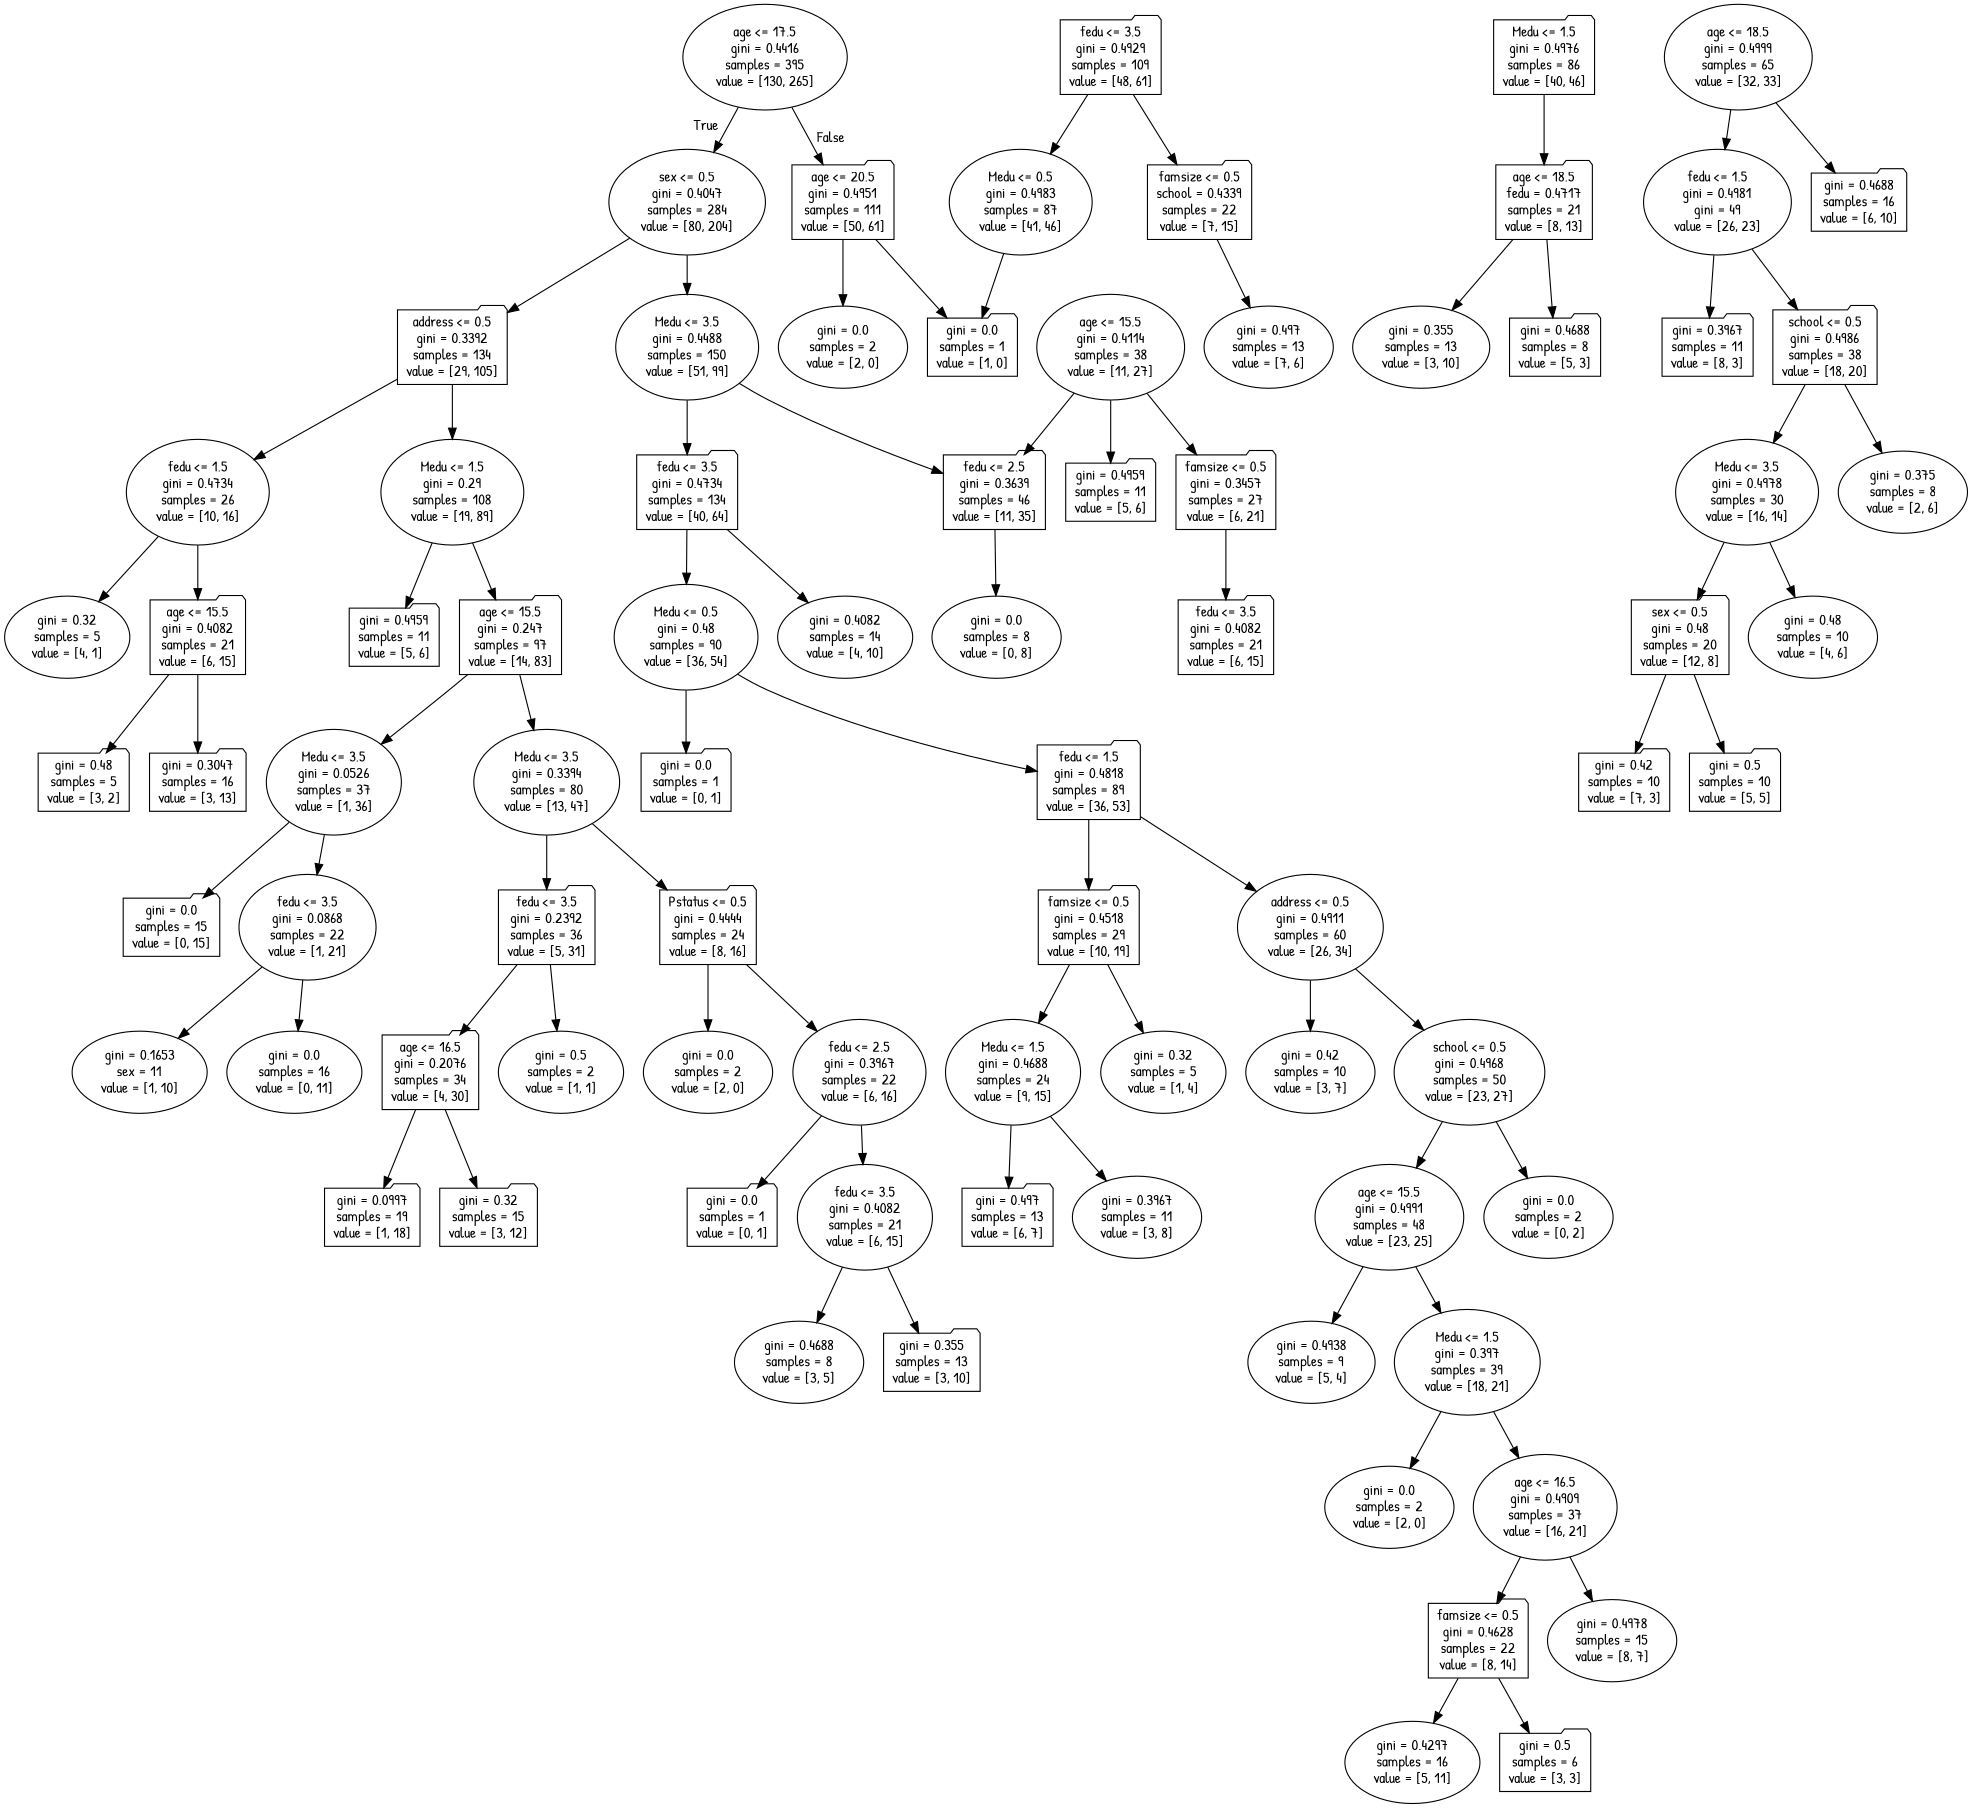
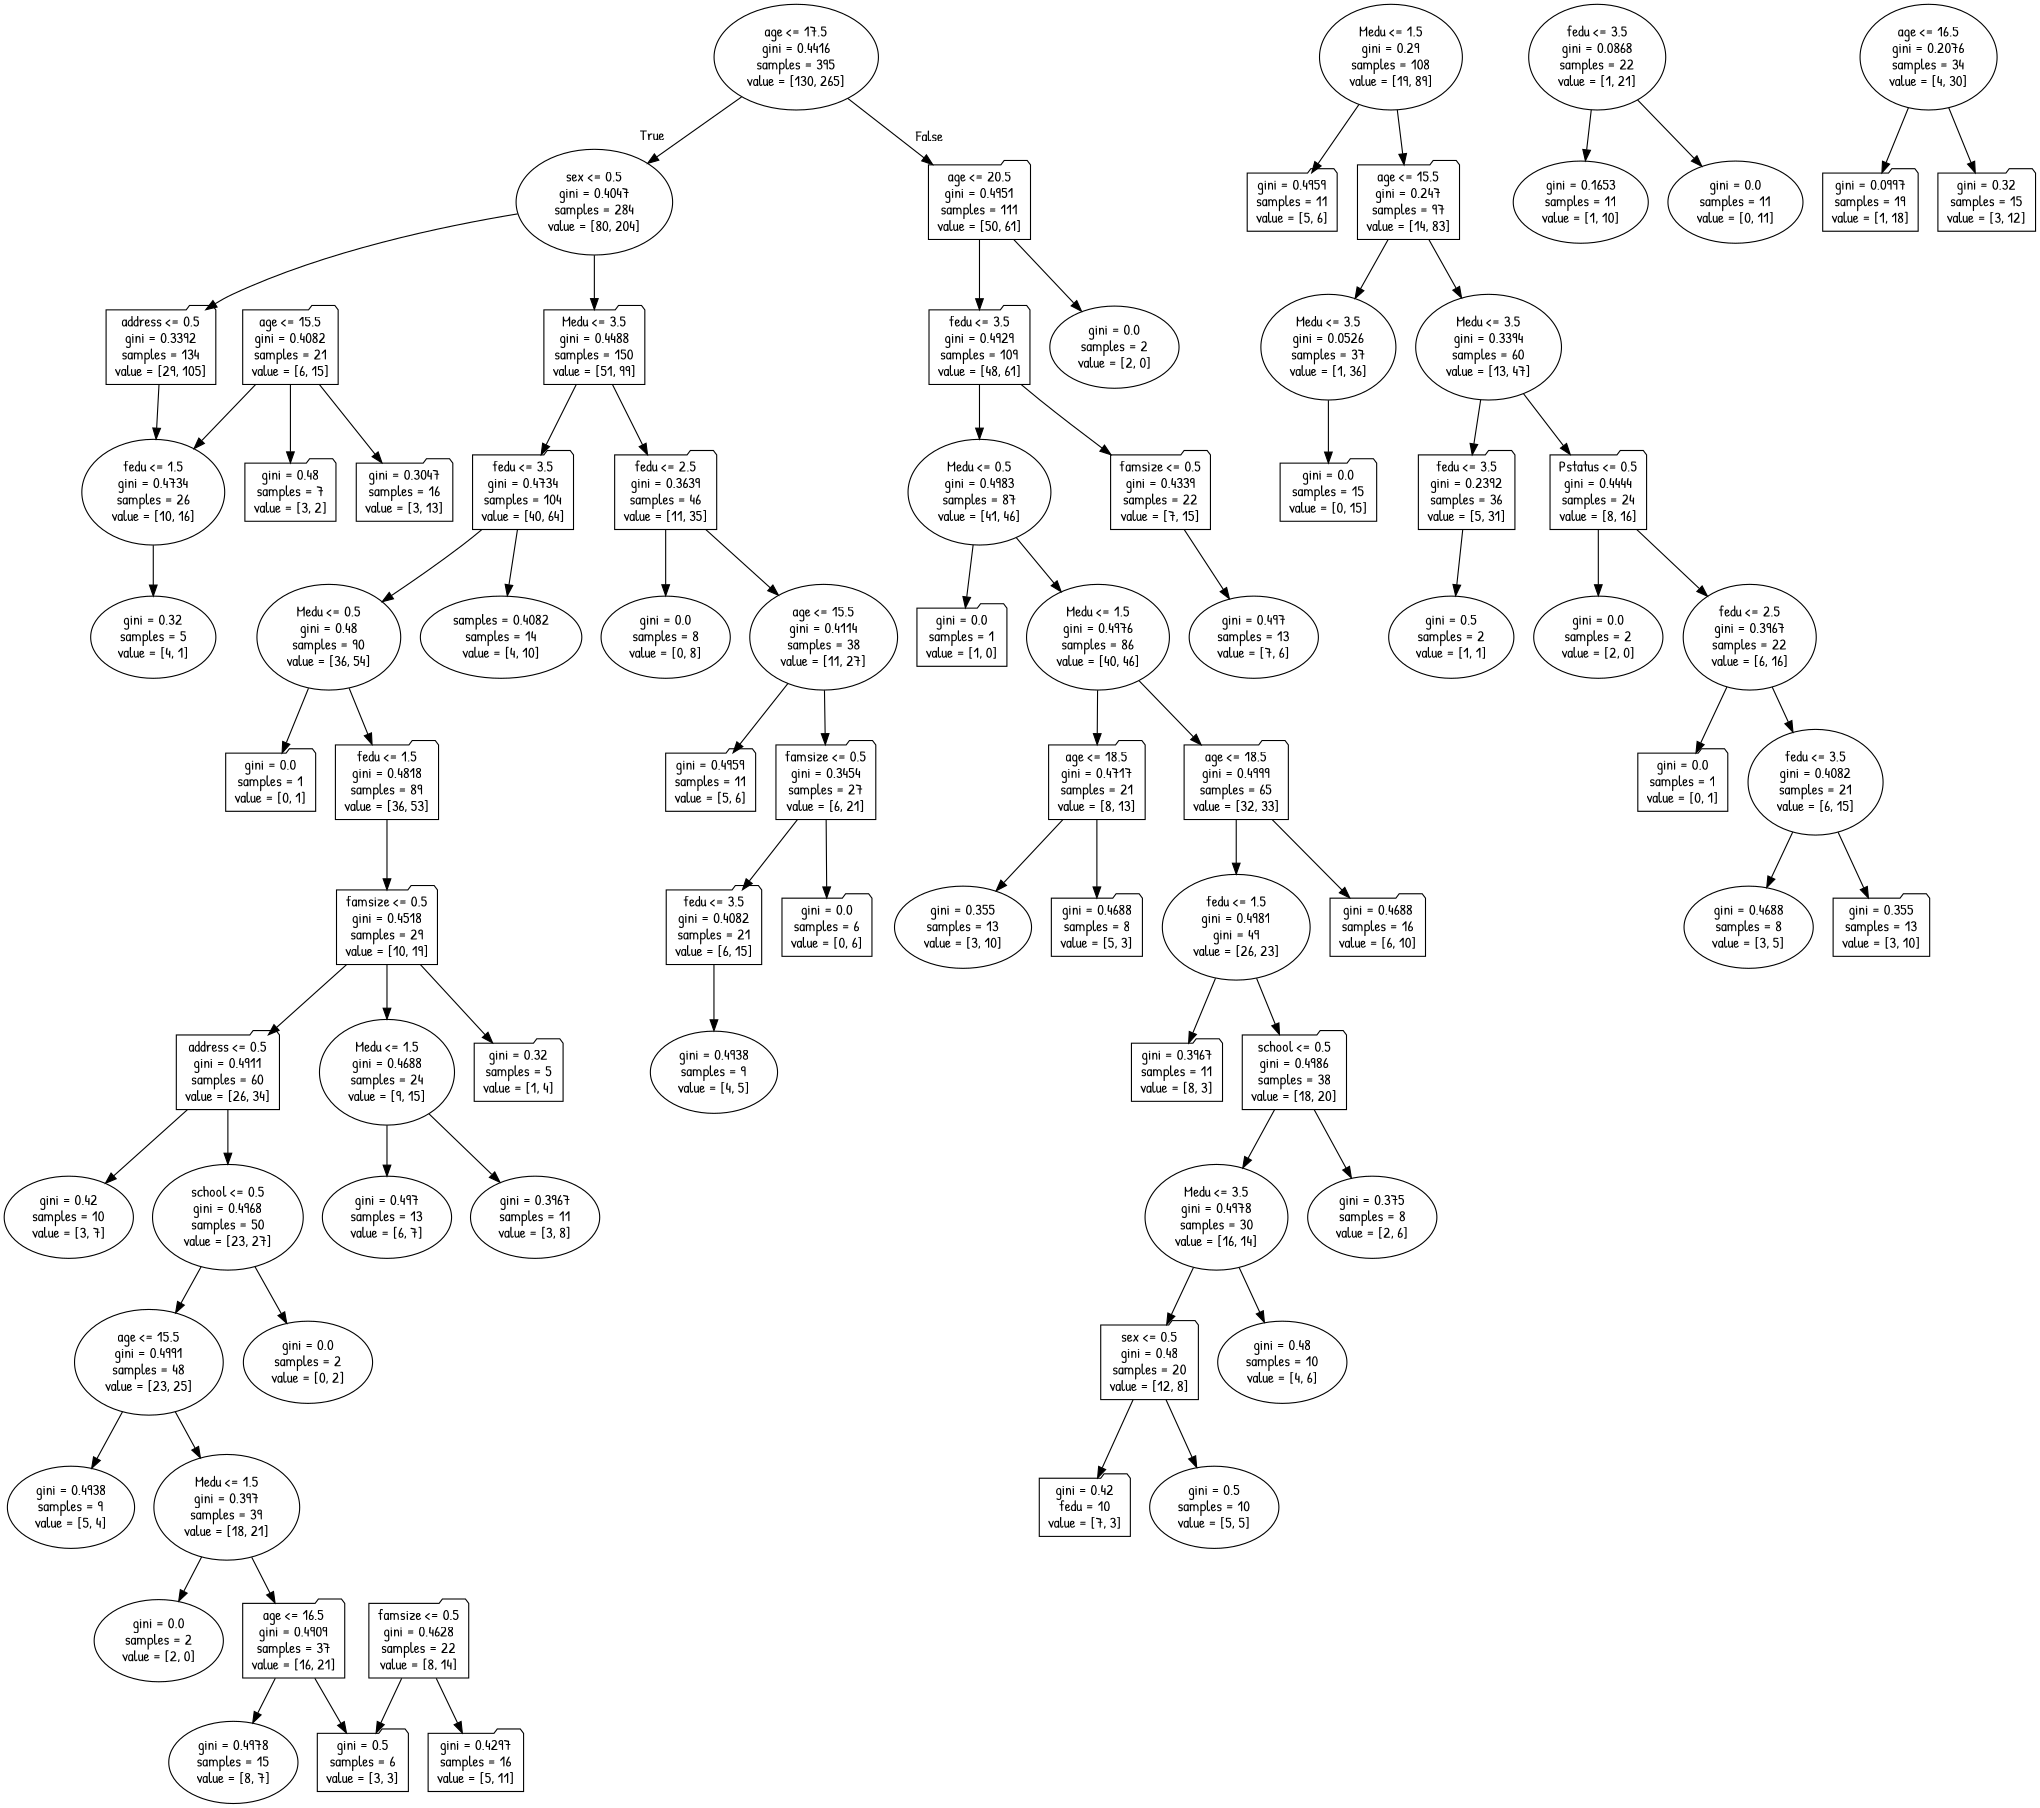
node "Medu <= 1.5 gini = 0.4976 samples = 86 value = [40, 46]": shape folder -> ellipse
node "age <= 18.5 gini = 0.4999 samples = 65 value = [32, 33]": shape ellipse -> folder
node "famsize <= 0.5 school = 0.4339 samples = 22 value = [7, 15]": label "famsize <= 0.5 school = 0.4339 samples = 22 value = [7, 15]" -> "famsize <= 0.5 gini = 0.4339 samples = 22 value = [7, 15]"
node "age <= 18.5 fedu = 0.4717 samples = 21 value = [8, 13]": label "age <= 18.5 fedu = 0.4717 samples = 21 value = [8, 13]" -> "age <= 18.5 gini = 0.4717 samples = 21 value = [8, 13]"
edge "age <= 20.5 gini = 0.4951 samples = 111 value = [50, 61]" -> "gini = 0.0 samples = 1 value = [1, 0]": now "age <= 20.5 gini = 0.4951 samples = 111 value = [50, 61]" -> "fedu <= 3.5 gini = 0.4929 samples = 109 value = [48, 61]"
node "Medu <= 3.5 gini = 0.4488 samples = 150 value = [51, 99]": shape ellipse -> folder
edge "address <= 0.5 gini = 0.3392 samples = 134 value = [29, 105]" -> "Medu <= 1.5 gini = 0.29 samples = 108 value = [19, 89]": removed
edge "age <= 15.5 gini = 0.4114 samples = 38 value = [11, 27]" -> "fedu <= 2.5 gini = 0.3639 samples = 46 value = [11, 35]": reversed
node "fedu <= 3.5 gini = 0.4734 samples = 134 value = [40, 64]": label "fedu <= 3.5 gini = 0.4734 samples = 134 value = [40, 64]" -> "fedu <= 3.5 gini = 0.4734 samples = 104 value = [40, 64]"
node "famsize <= 0.5 gini = 0.3457 samples = 27 value = [6, 21]": label "famsize <= 0.5 gini = 0.3457 samples = 27 value = [6, 21]" -> "famsize <= 0.5 gini = 0.3454 samples = 27 value = [6, 21]"
edge "Medu <= 0.5 gini = 0.4983 samples = 87 value = [41, 46]" -> "Medu <= 1.5 gini = 0.4976 samples = 86 value = [40, 46]": added
edge "fedu <= 1.5 gini = 0.4734 samples = 26 value = [10, 16]" -> "age <= 15.5 gini = 0.4082 samples = 21 value = [6, 15]": reversed
node "gini = 0.4082 samples = 14 value = [4, 10]": label "gini = 0.4082 samples = 14 value = [4, 10]" -> "samples = 0.4082 samples = 14 value = [4, 10]"
edge "Medu <= 1.5 gini = 0.4976 samples = 86 value = [40, 46]" -> "age <= 18.5 gini = 0.4999 samples = 65 value = [32, 33]": added
node "gini = 0.48 samples = 5 value = [3, 2]": label "gini = 0.48 samples = 5 value = [3, 2]" -> "gini = 0.48 samples = 7 value = [3, 2]"
node "Medu <= 3.5 gini = 0.3394 samples = 80 value = [13, 47]": label "Medu <= 3.5 gini = 0.3394 samples = 80 value = [13, 47]" -> "Medu <= 3.5 gini = 0.3394 samples = 60 value = [13, 47]"
node "gini = 0.42 samples = 10 value = [7, 3]": label "gini = 0.42 samples = 10 value = [7, 3]" -> "gini = 0.42 fedu = 10 value = [7, 3]"
node "gini = 0.5 samples = 10 value = [5, 5]": shape folder -> ellipse
edge "Medu <= 3.5 gini = 0.0526 samples = 37 value = [1, 36]" -> "fedu <= 3.5 gini = 0.0868 samples = 22 value = [1, 21]": removed
edge "fedu <= 1.5 gini = 0.4818 samples = 89 value = [36, 53]" -> "address <= 0.5 gini = 0.4911 samples = 60 value = [26, 34]": now "famsize <= 0.5 gini = 0.4518 samples = 29 value = [10, 19]" -> "address <= 0.5 gini = 0.4911 samples = 60 value = [26, 34]"
node "gini = 0.0 samples = 6 value = [0, 6]": added
node "address <= 0.5 gini = 0.4911 samples = 60 value = [26, 34]": shape ellipse -> folder
edge "fedu <= 3.5 gini = 0.2392 samples = 36 value = [5, 31]" -> "age <= 16.5 gini = 0.2076 samples = 34 value = [4, 30]": removed
node "gini = 0.1653 sex = 11 value = [1, 10]": label "gini = 0.1653 sex = 11 value = [1, 10]" -> "gini = 0.1653 samples = 11 value = [1, 10]"
node "gini = 0.0 samples = 16 value = [0, 11]": label "gini = 0.0 samples = 16 value = [0, 11]" -> "gini = 0.0 samples = 11 value = [0, 11]"
node "age <= 16.5 gini = 0.2076 samples = 34 value = [4, 30]": shape folder -> ellipse
node "gini = 0.4938 samples = 9 value = [4, 5]": added
node "gini = 0.32 samples = 5 value = [1, 4]": shape ellipse -> folder
node "gini = 0.497 samples = 13 value = [6, 7]": shape folder -> ellipse
node "age <= 16.5 gini = 0.4909 samples = 37 value = [16, 21]": shape ellipse -> folder
edge "age <= 16.5 gini = 0.4909 samples = 37 value = [16, 21]" -> "famsize <= 0.5 gini = 0.4628 samples = 22 value = [8, 14]": now "age <= 16.5 gini = 0.4909 samples = 37 value = [16, 21]" -> "gini = 0.5 samples = 6 value = [3, 3]"
node "gini = 0.4297 samples = 16 value = [5, 11]": shape ellipse -> folder
